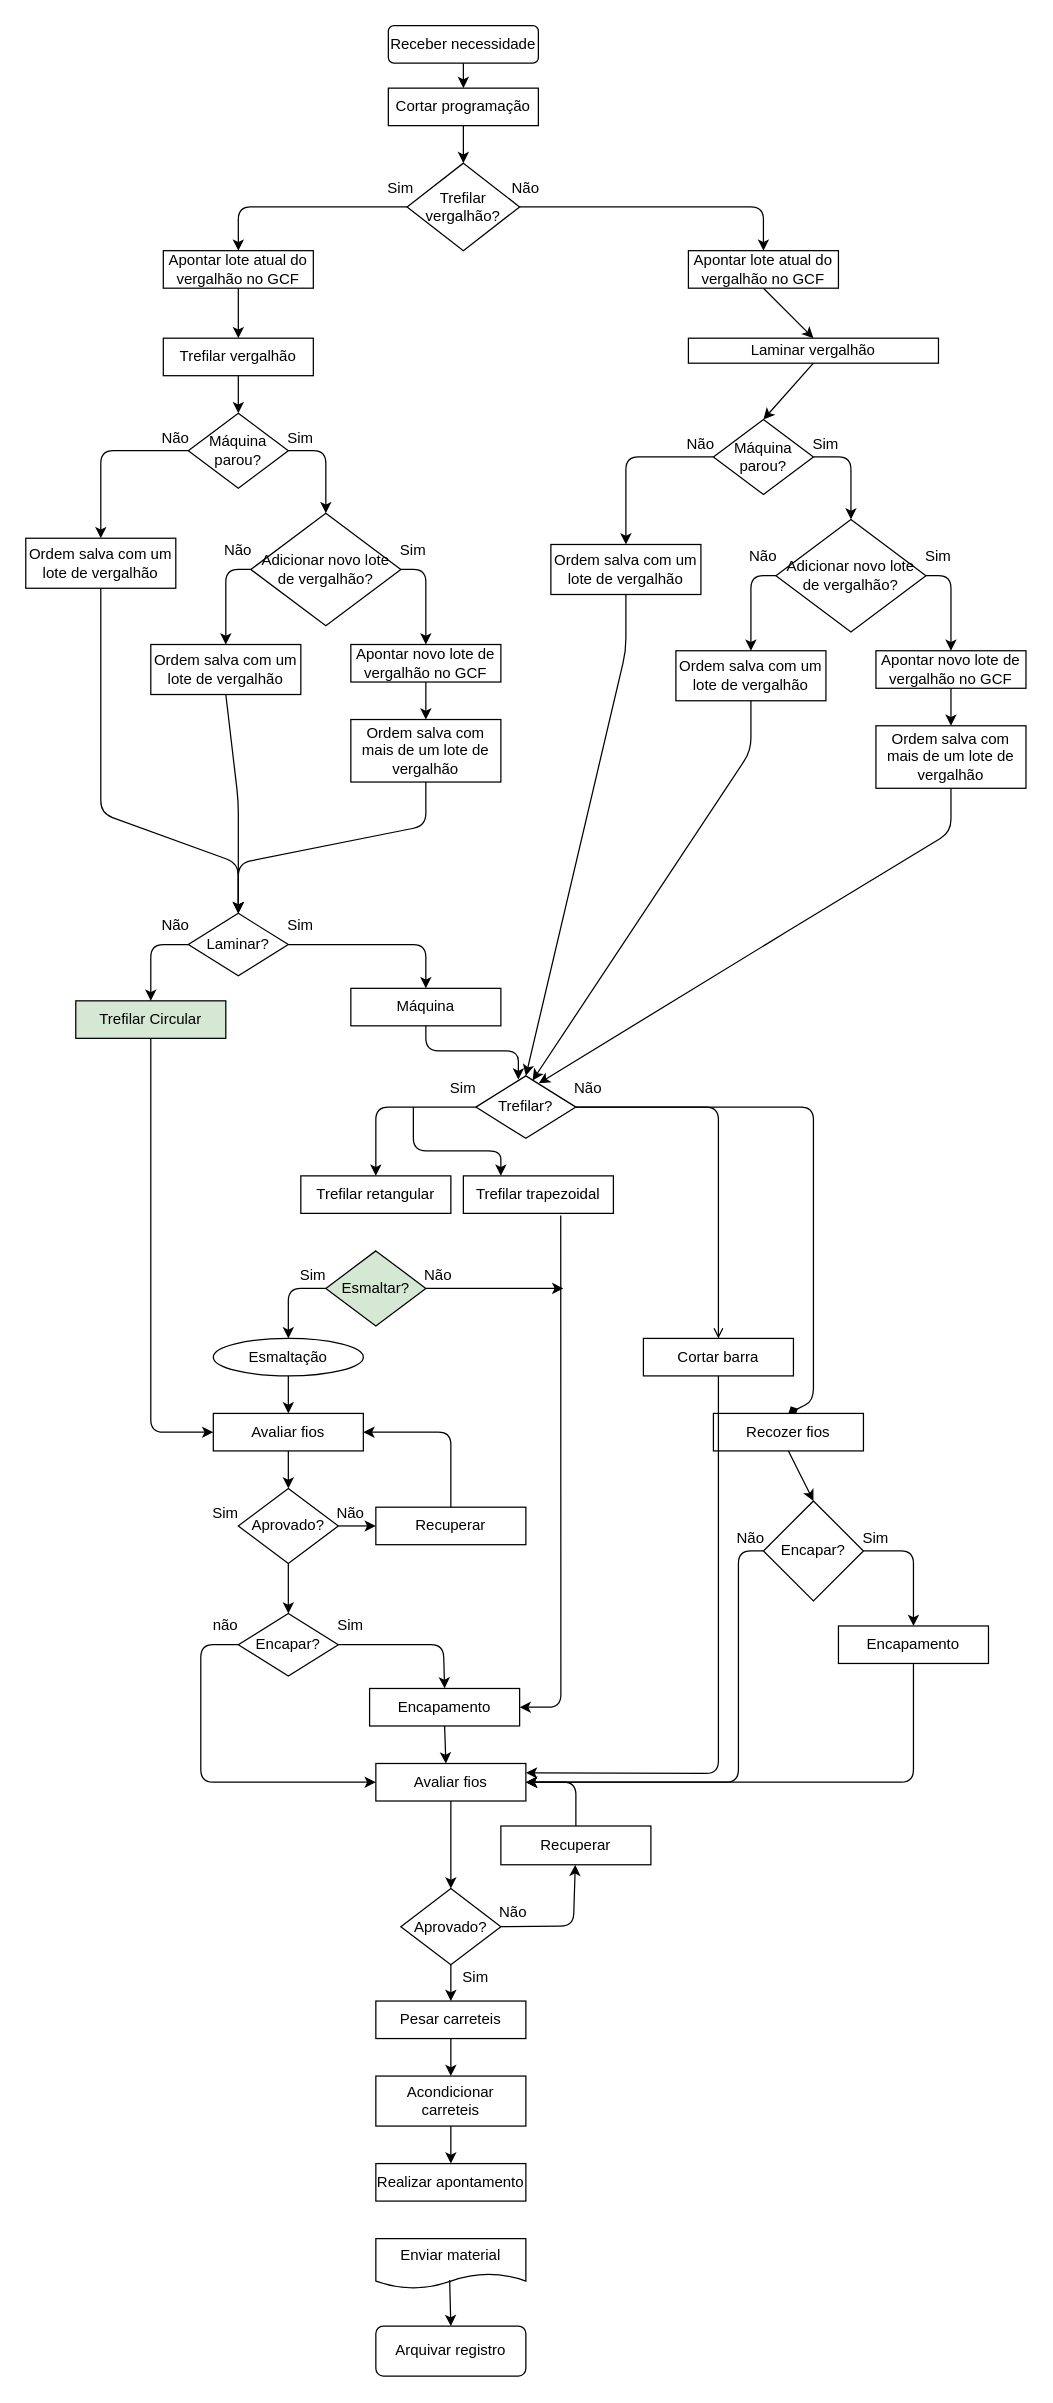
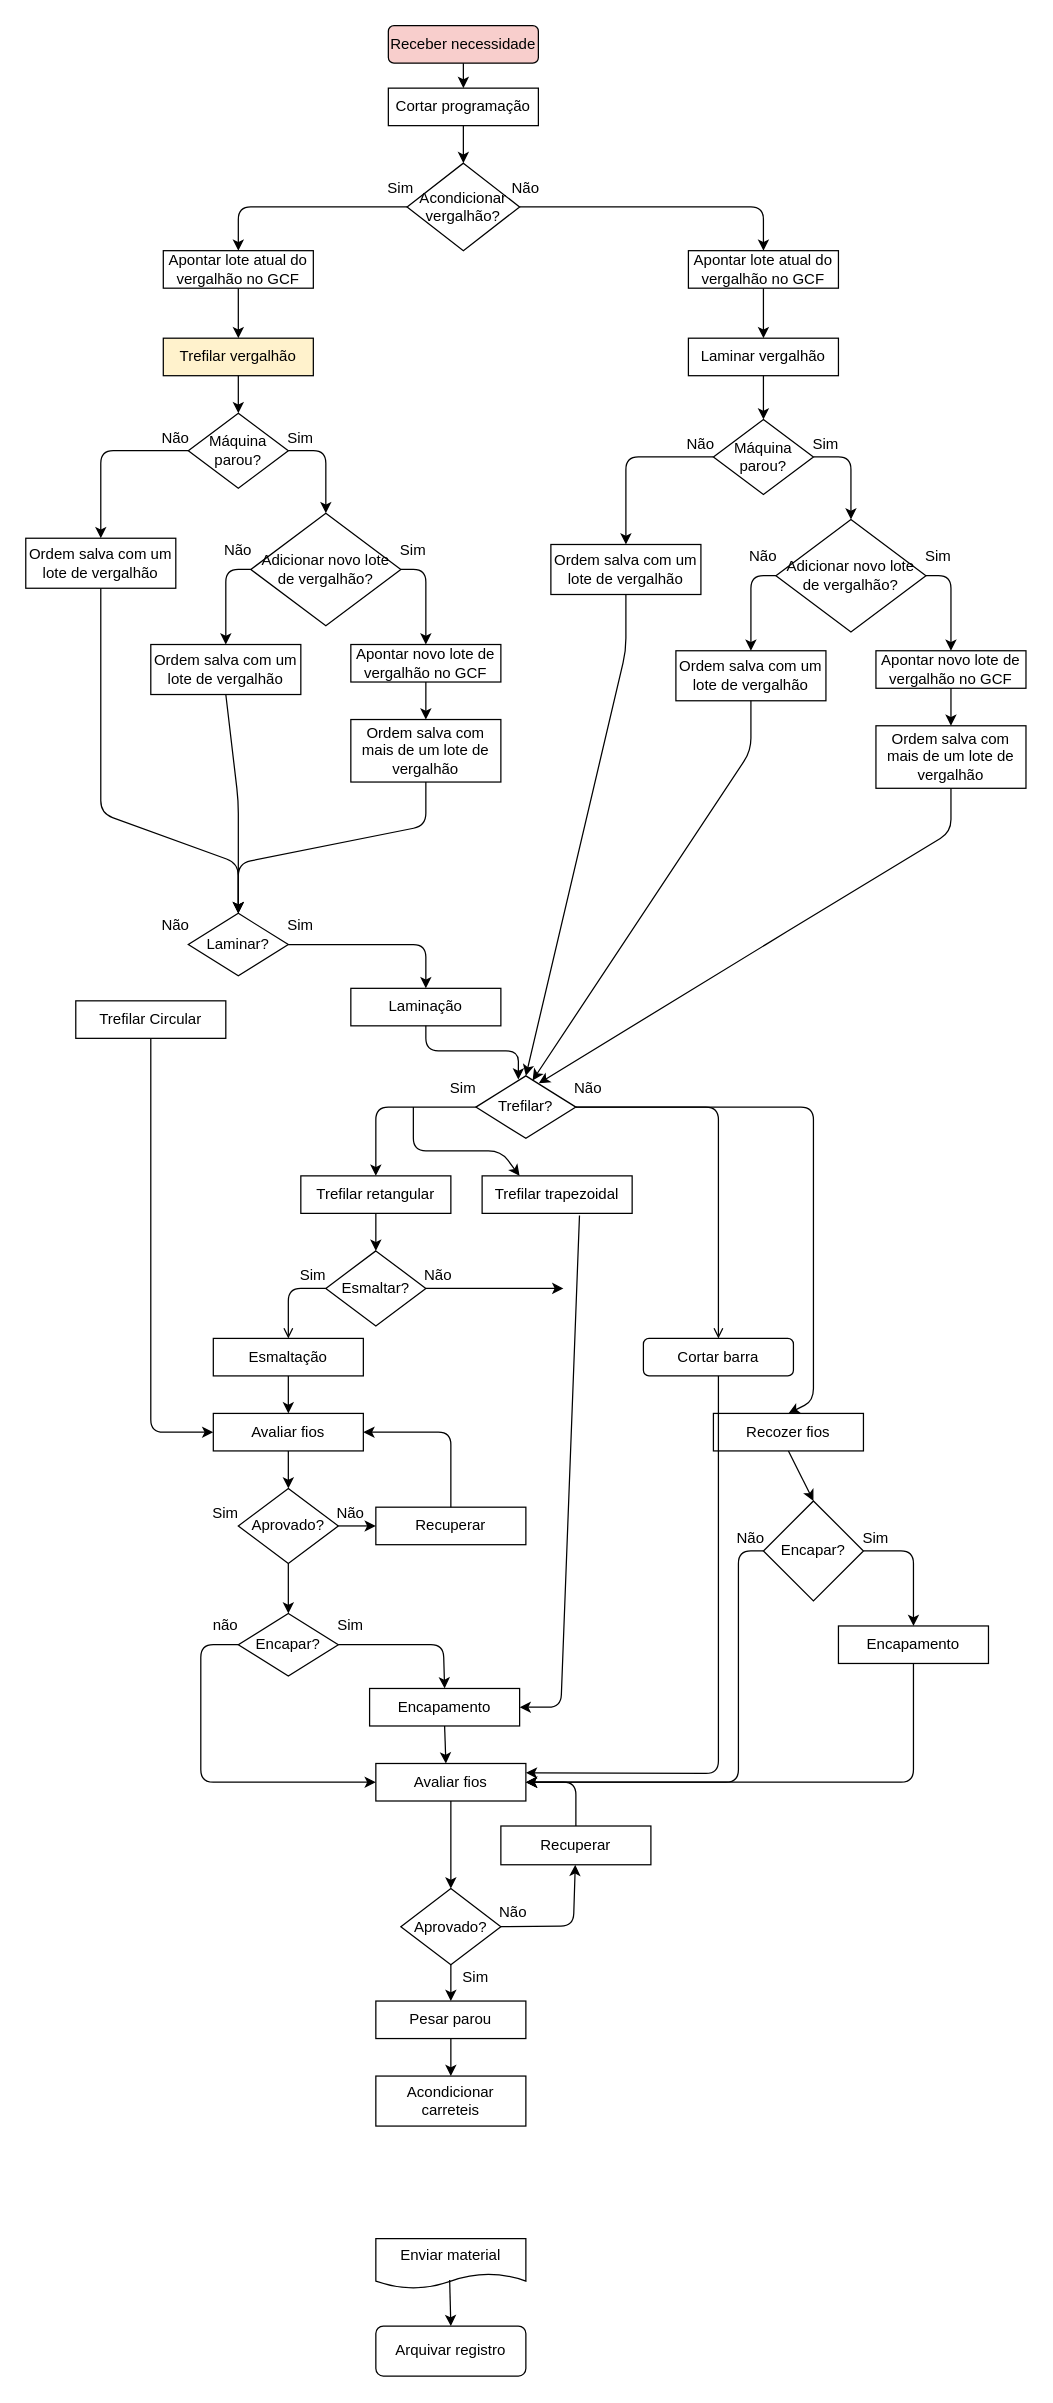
node "Receber necessidade": fillcolor #ffffff -> #f8cecc
node "Trefilar vergalhão?": label "Trefilar vergalhão?" -> "Acondicionar vergalhão?"
node "Laminar vergalhão": size 250x25 -> 150x38
node "Trefilar vergalhão": fillcolor #ffffff -> #fff2cc
edge "Laminar?" -> "Trefilar Circular": removed
node "Máquina": label "Máquina" -> "Laminação"
node "Trefilar Circular": fillcolor #d5e8d4 -> #ffffff
node "Trefilar trapezoidal": moved (538, 1194) -> (557, 1194)
edge "Trefilar retangular" -> "Esmaltar?": added
node "Esmaltar?": fillcolor #d5e8d4 -> #ffffff
edge "Esmaltar?" -> "Esmaltação": arrowhead classic -> open
node "Esmaltação": shape ellipse -> rectangle
node "Cortar barra": shape rectangle -> rounded rectangle
edge "Trefilar?" -> "Recozer fios": arrowhead diamond -> classic
node "Pesar carreteis": label "Pesar carreteis" -> "Pesar parou"
edge "Acondicionar carreteis" -> "Realizar apontamento": removed
node "Realizar apontamento": removed
